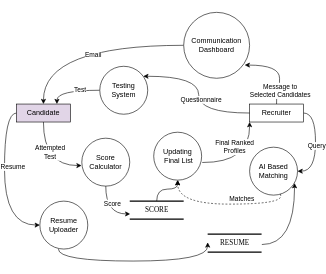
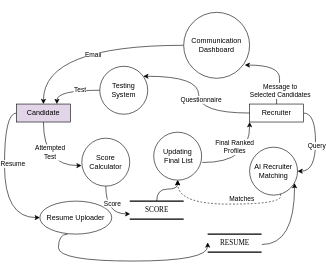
node "AI Based Matching": label "AI Based Matching" -> "AI Recruiter Matching"
node "Resume Uploader": size 48x48 -> 72x33
